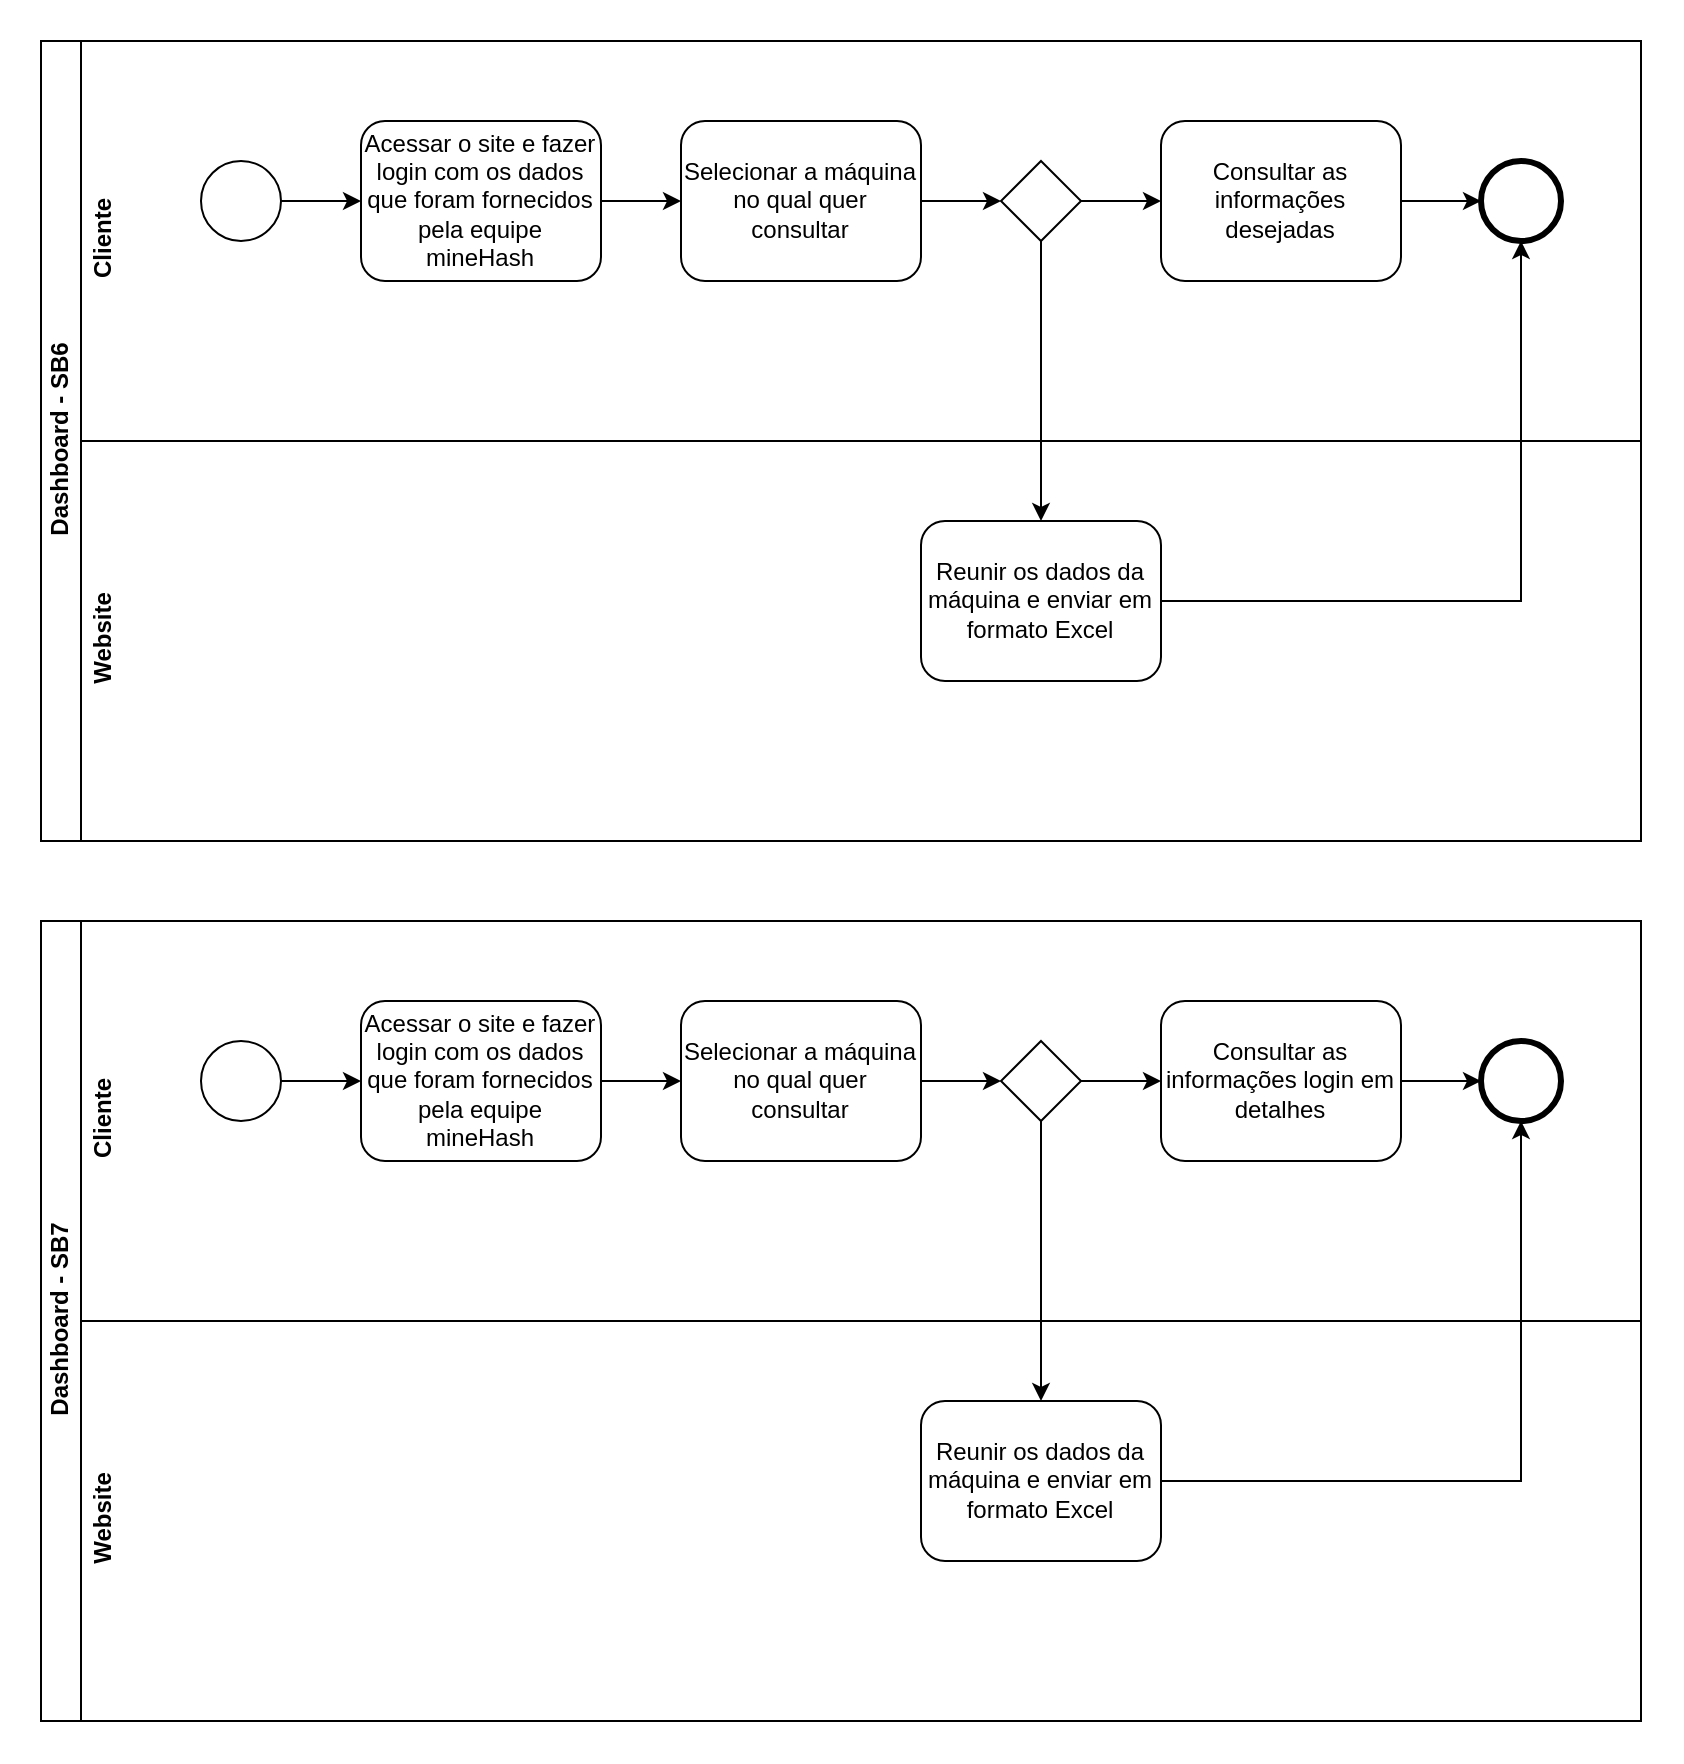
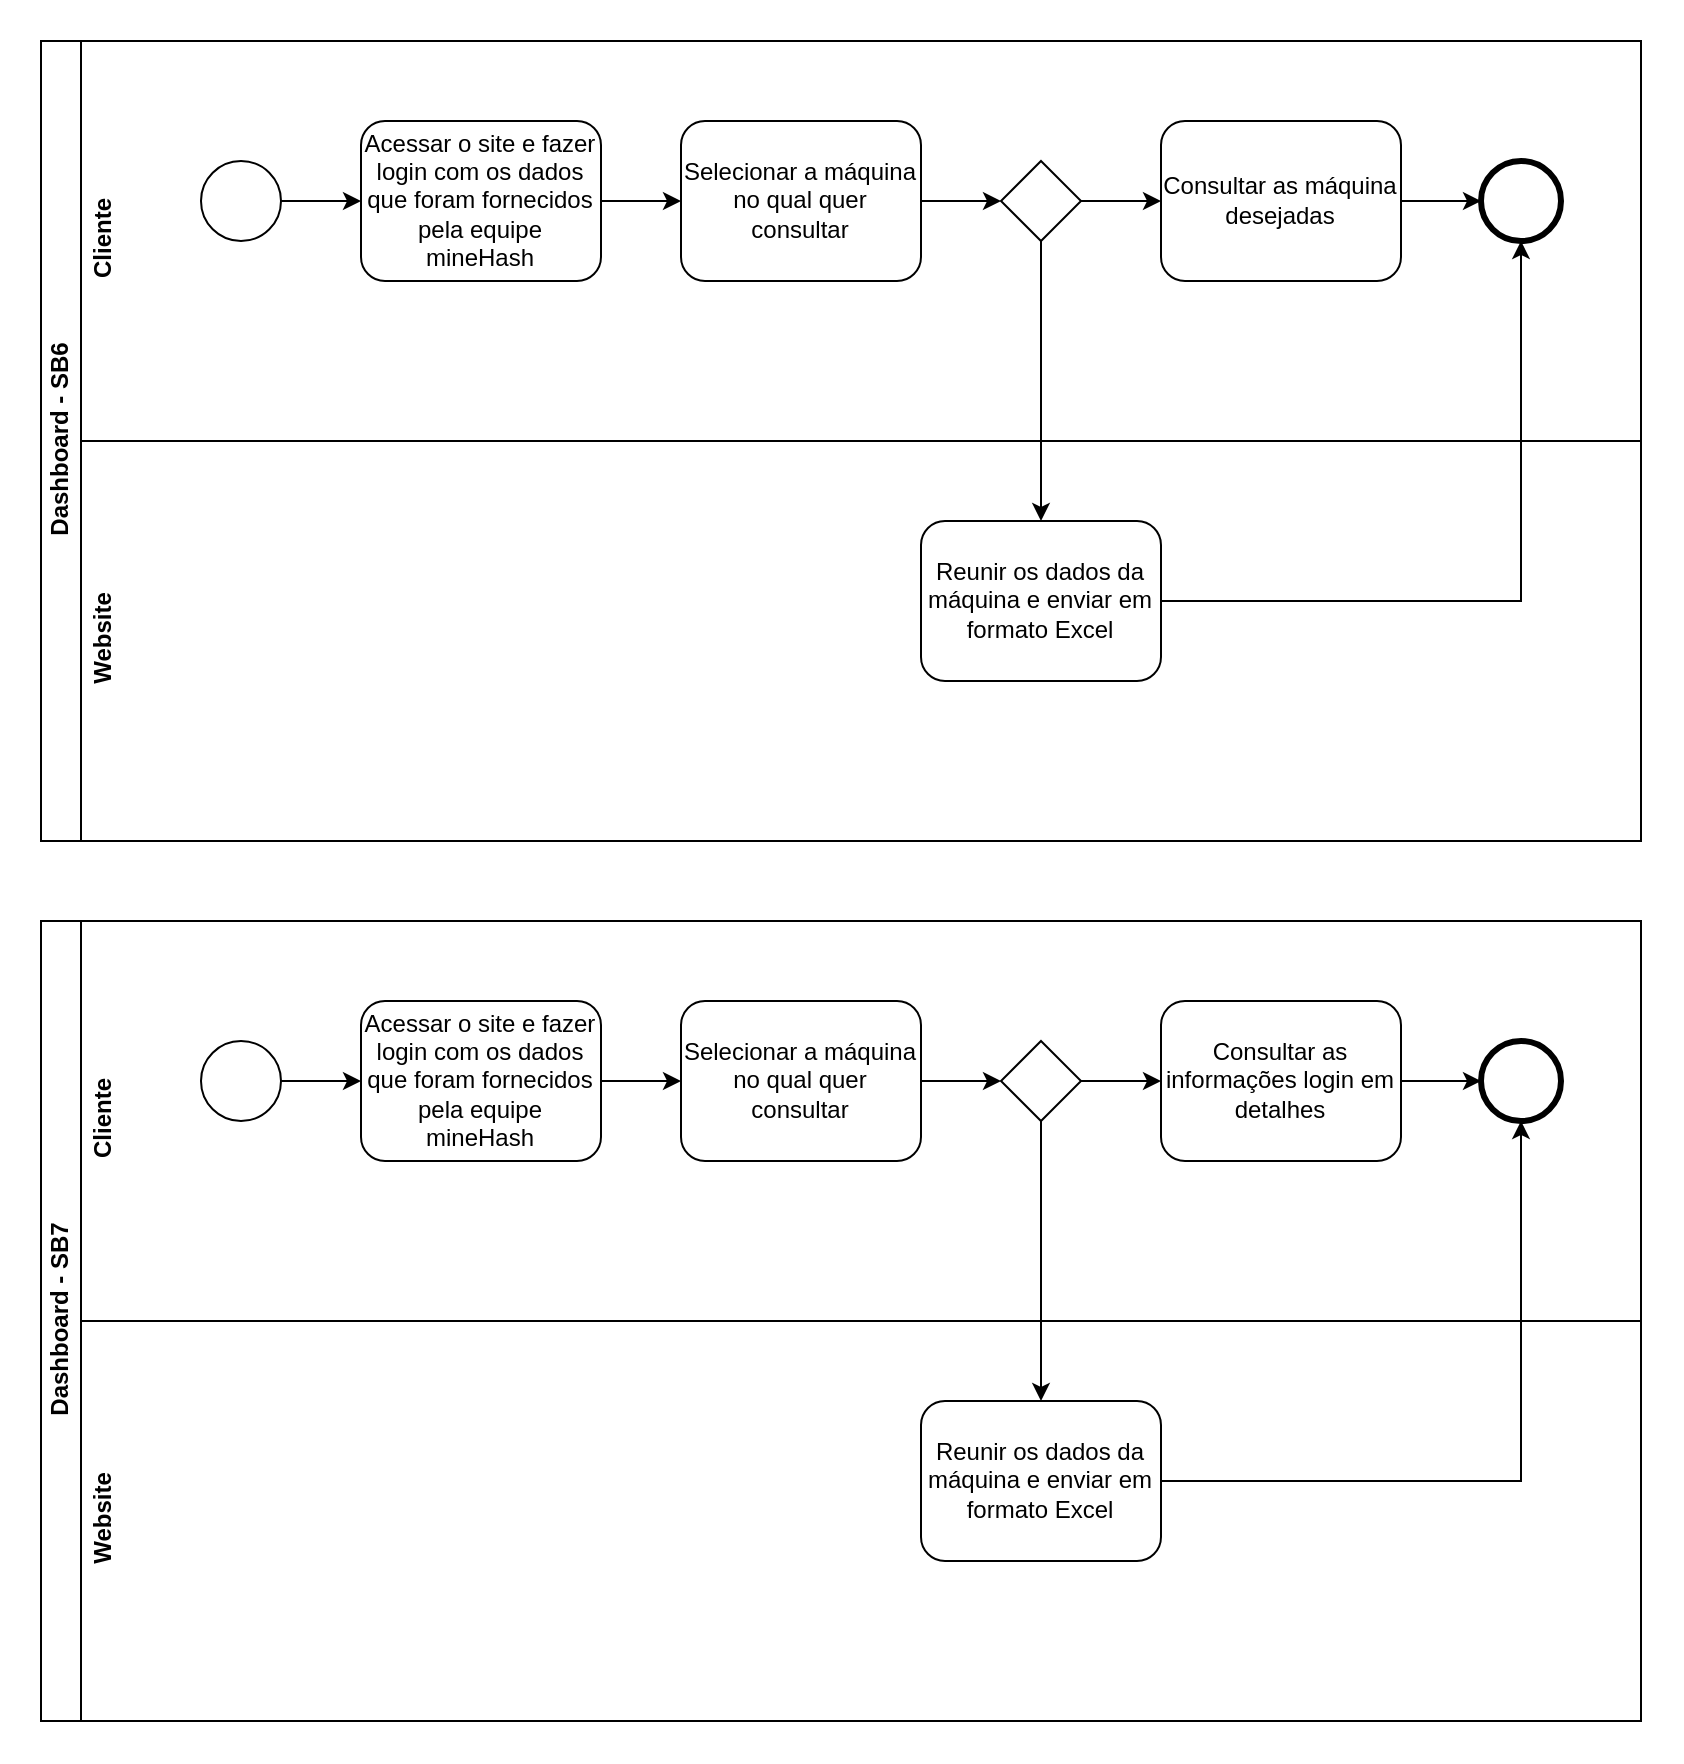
node "Consultar as informações desejadas": label "Consultar as informações desejadas" -> "Consultar as máquina desejadas"
